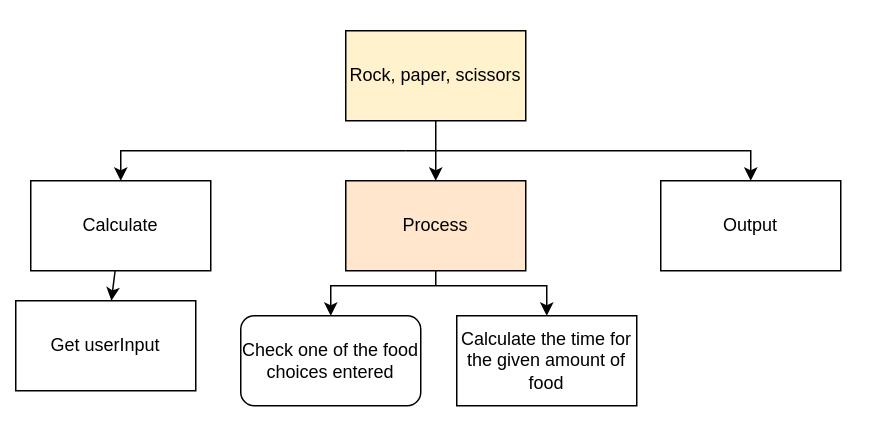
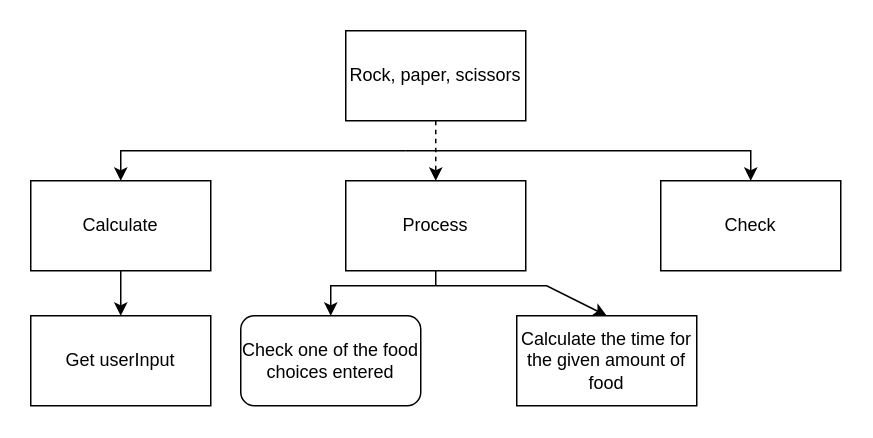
node "Rock, paper, scissors": fillcolor #fff2cc -> #ffffff
edge "Rock, paper, scissors" -> "Process": style solid -> dashed
node "Process": fillcolor #ffe6cc -> #ffffff
node "Output": label "Output" -> "Check"
node "Get userInput": moved (106, 346) -> (121, 361)
node "Calculate the time for the given amount of food": moved (547, 361) -> (607, 361)
